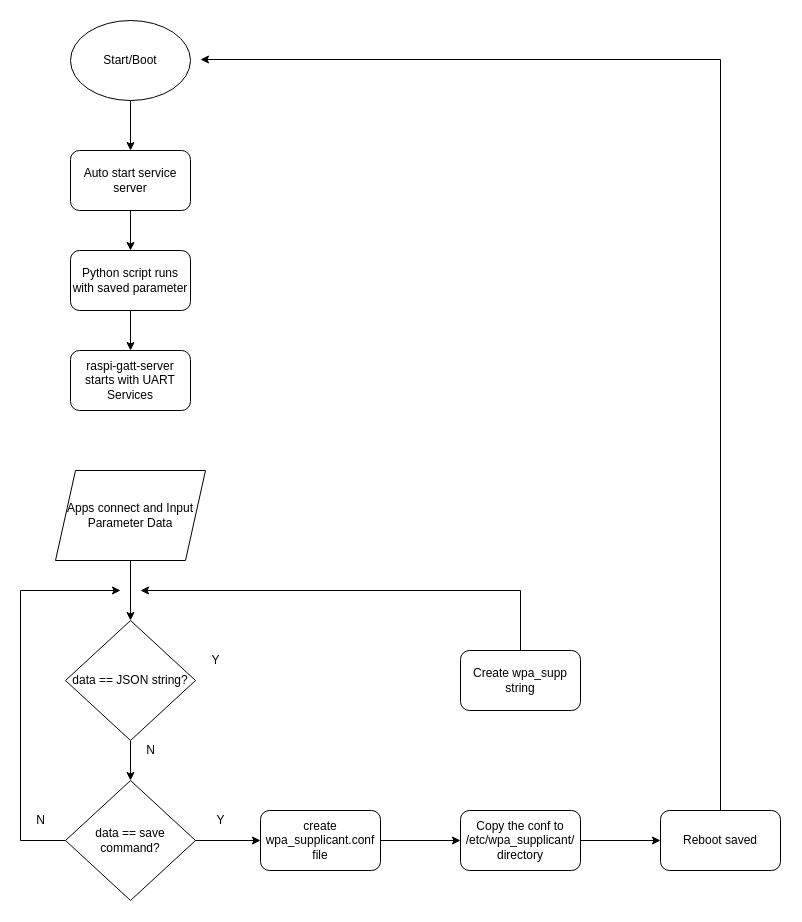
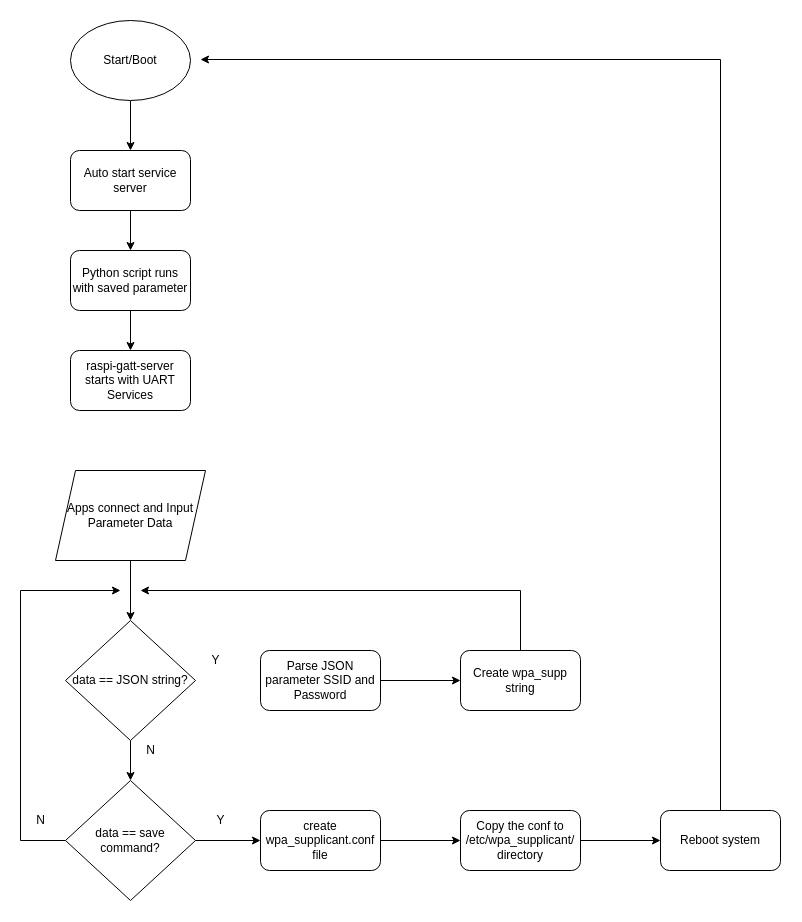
node "Parse JSON parameter SSID and Password": added
edge "Parse JSON parameter SSID and Password" -> "Create wpa_supp string": added
node "Reboot saved": label "Reboot saved" -> "Reboot system"
